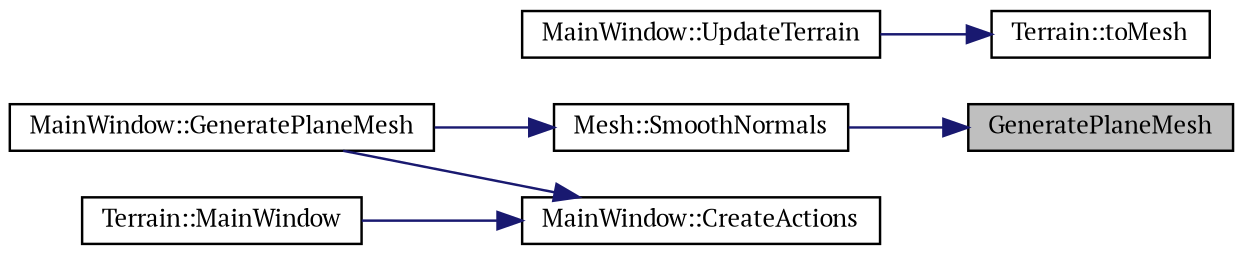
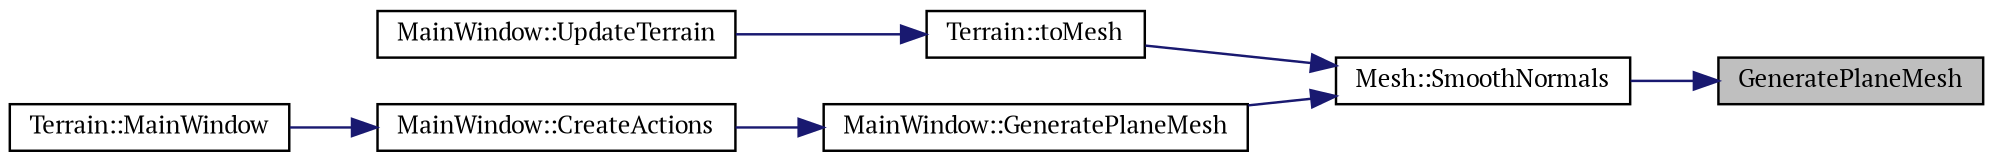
edge "Terrain::toMesh" -> "Mesh::SmoothNormals": added
edge "MainWindow::GeneratePlaneMesh" -> "MainWindow::CreateActions": reversed
